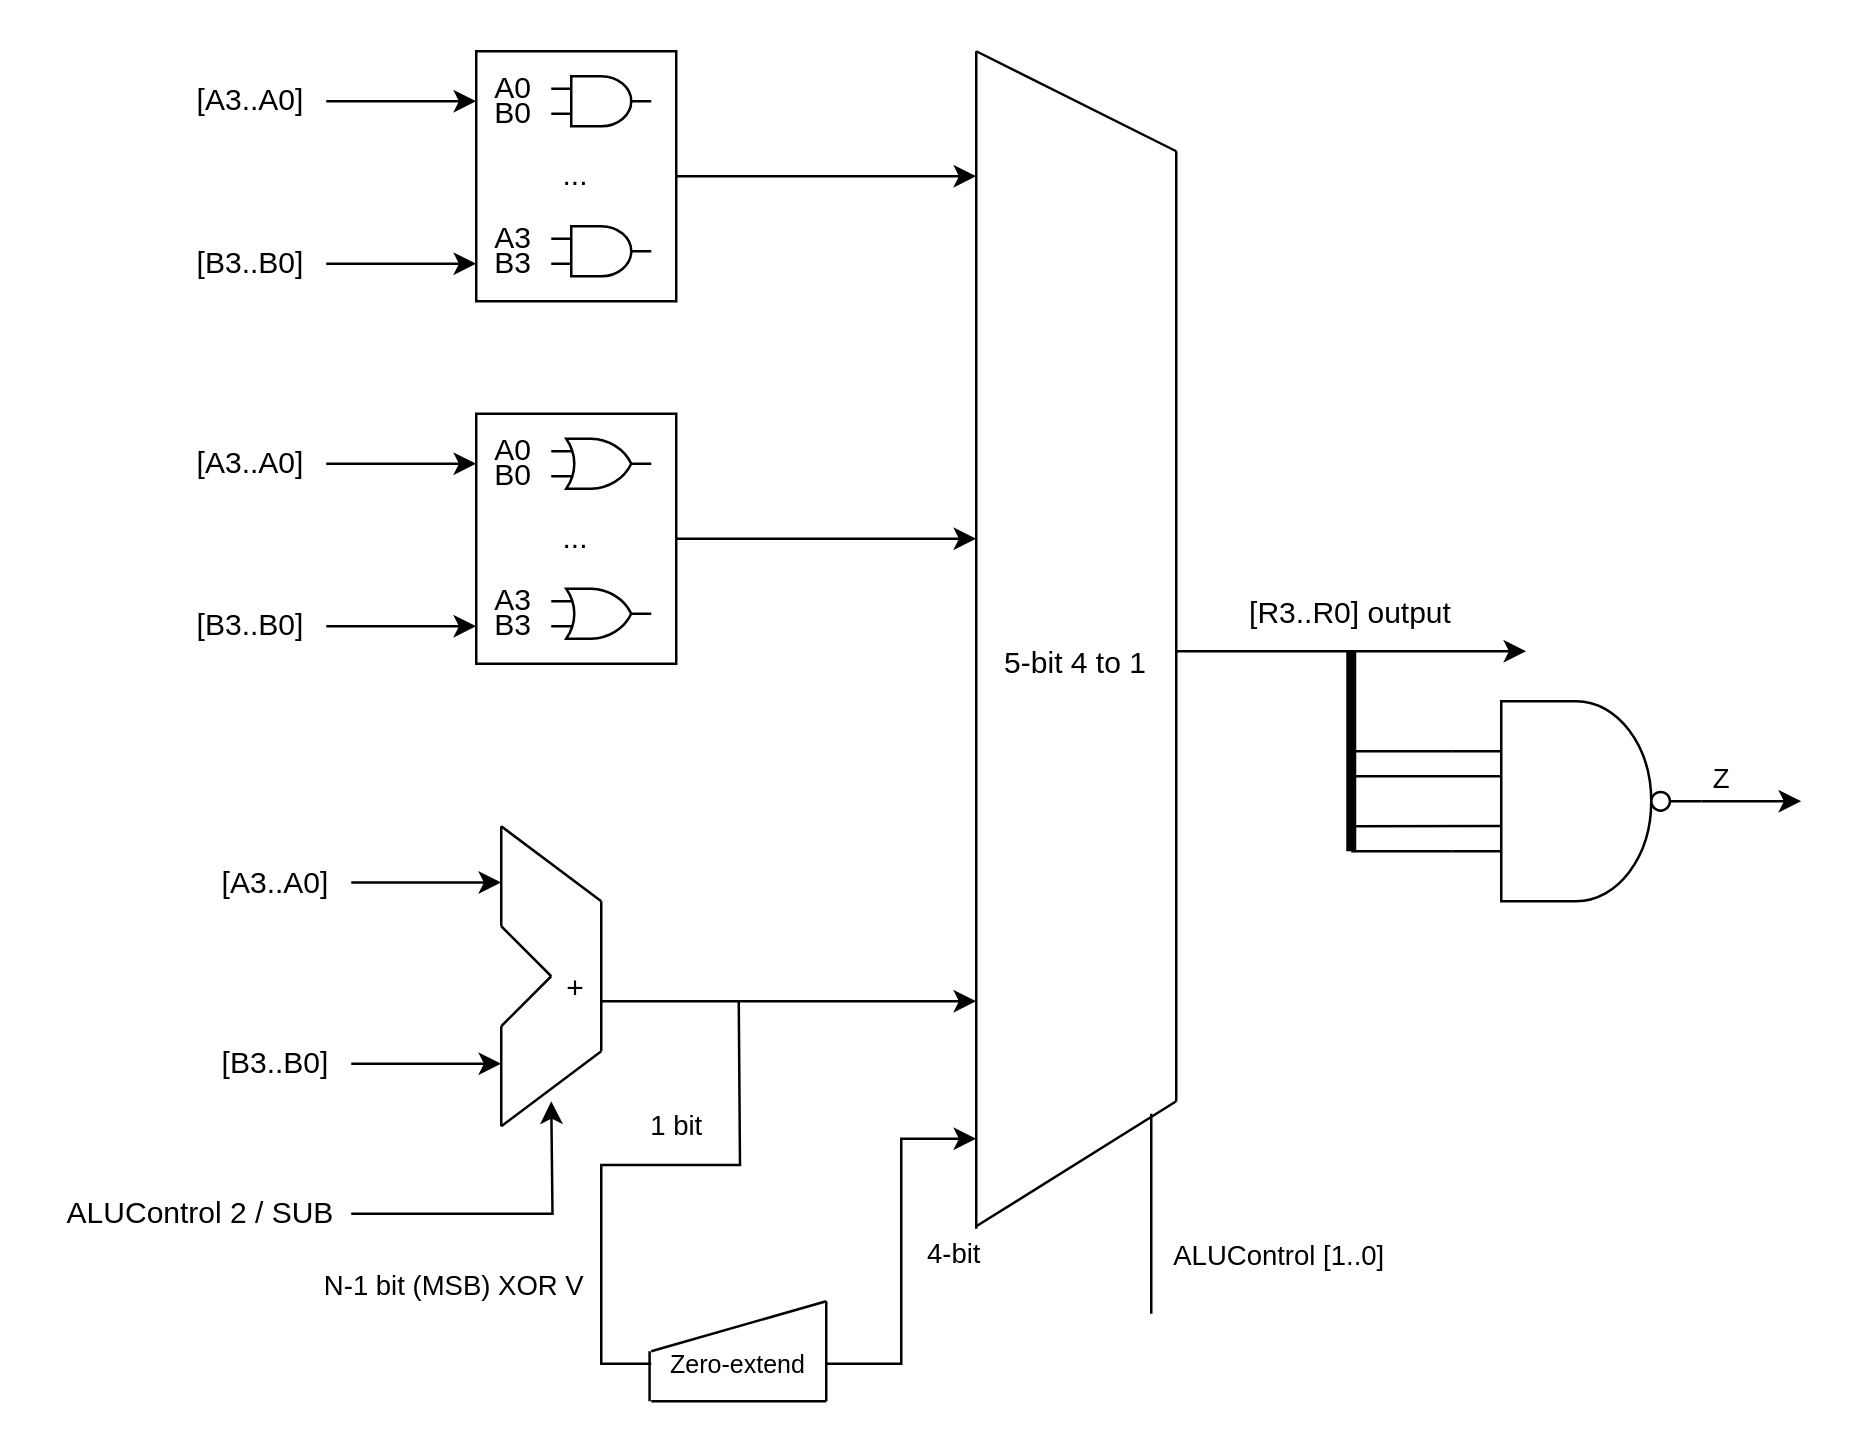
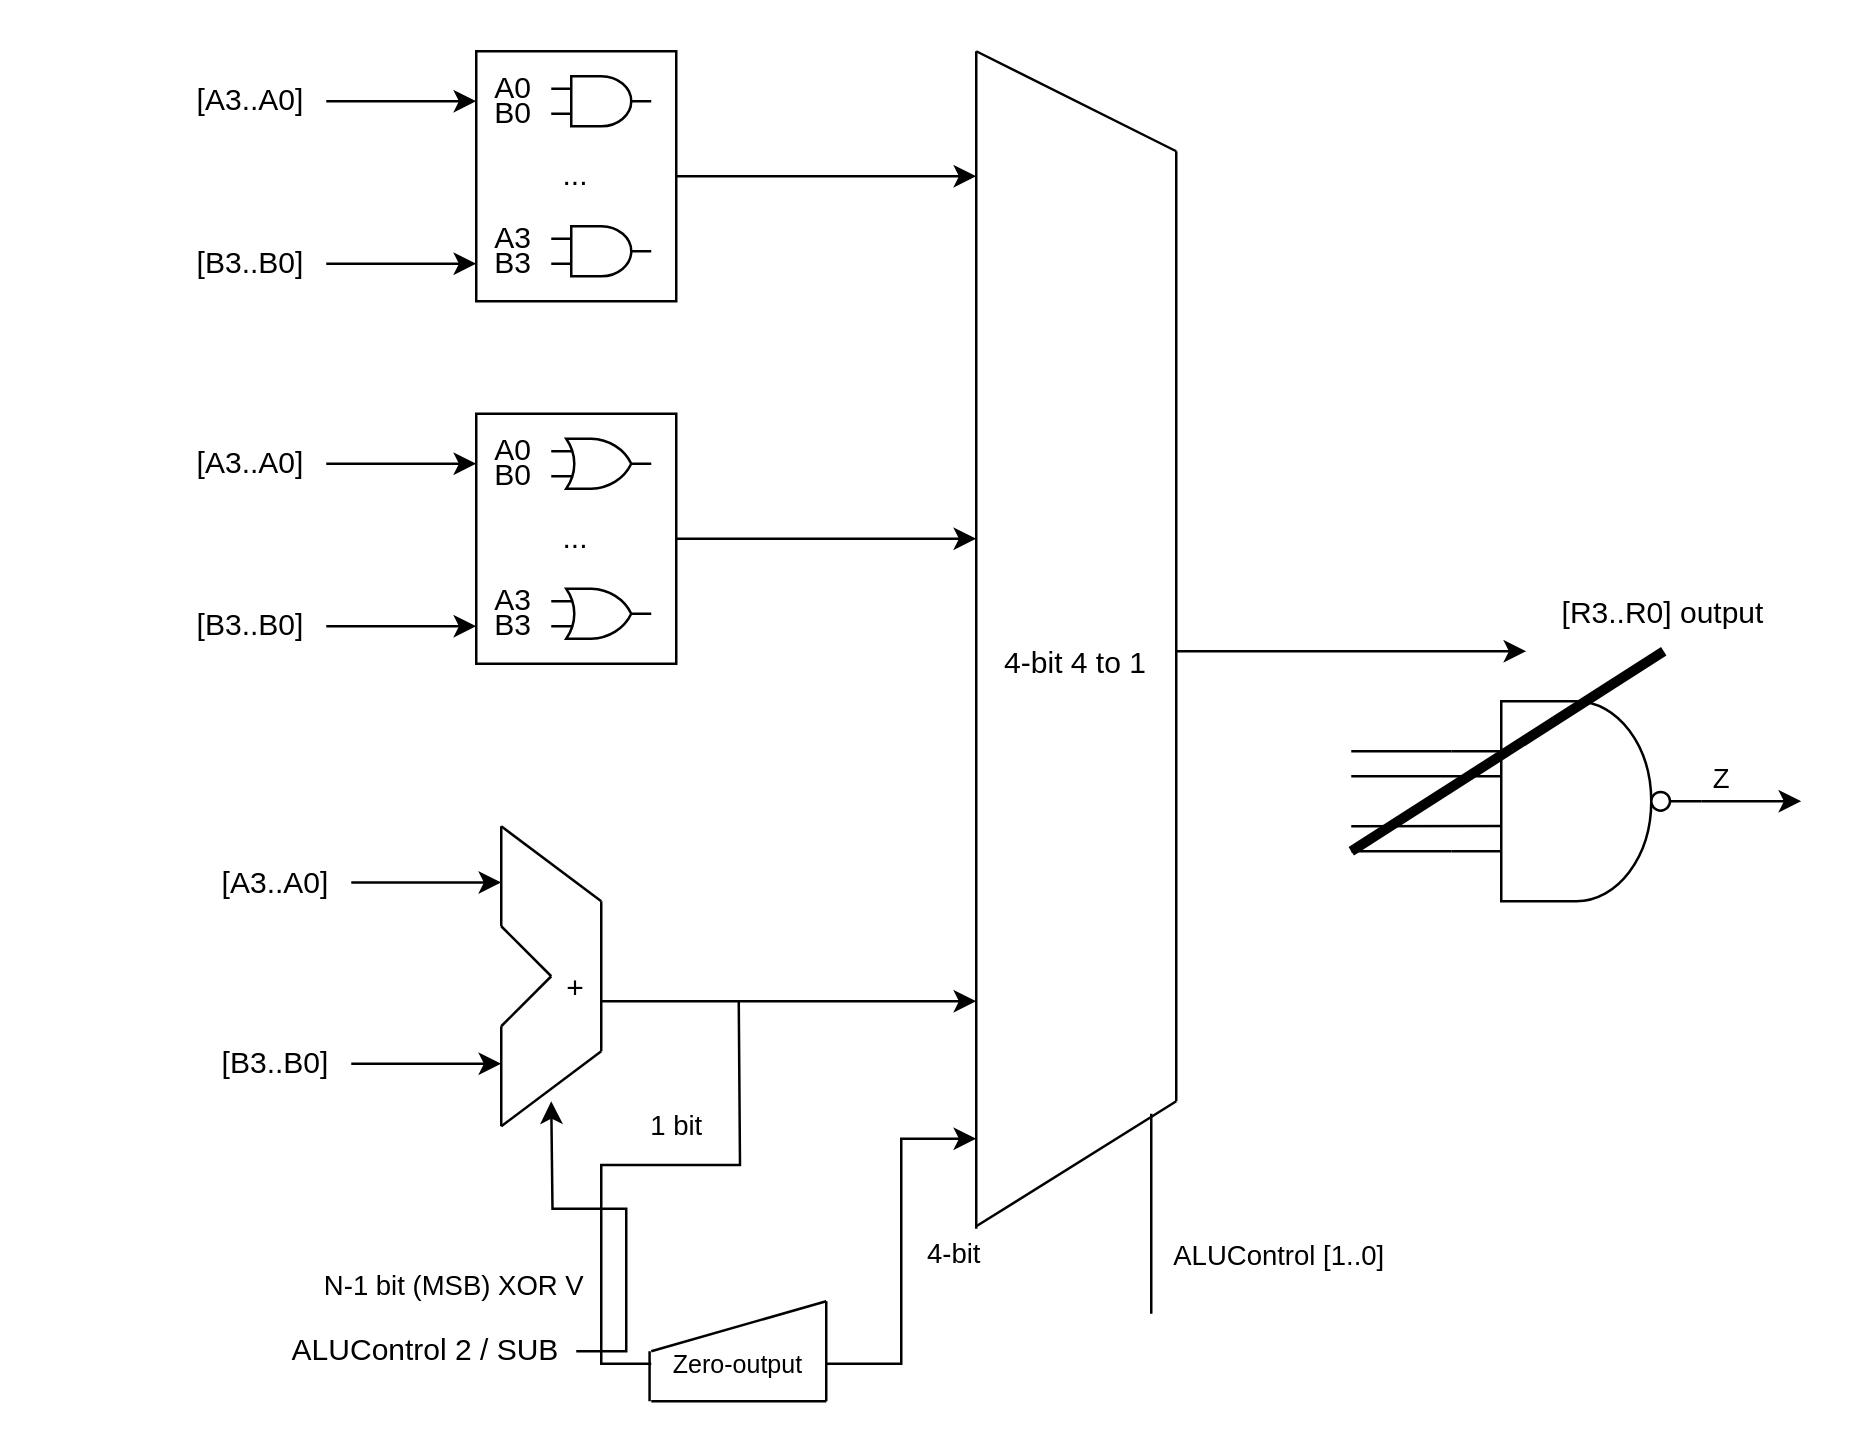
node "[R3..R0] output": moved (1351, 614) -> (1664, 614)
node "5-bit 4 to 1": label "5-bit 4 to 1" -> "4-bit 4 to 1"
node "ALUControl 2 / SUB": moved (201, 1214) -> (426, 1351)
node "Zero-extend": label "Zero-extend" -> "Zero-output"
